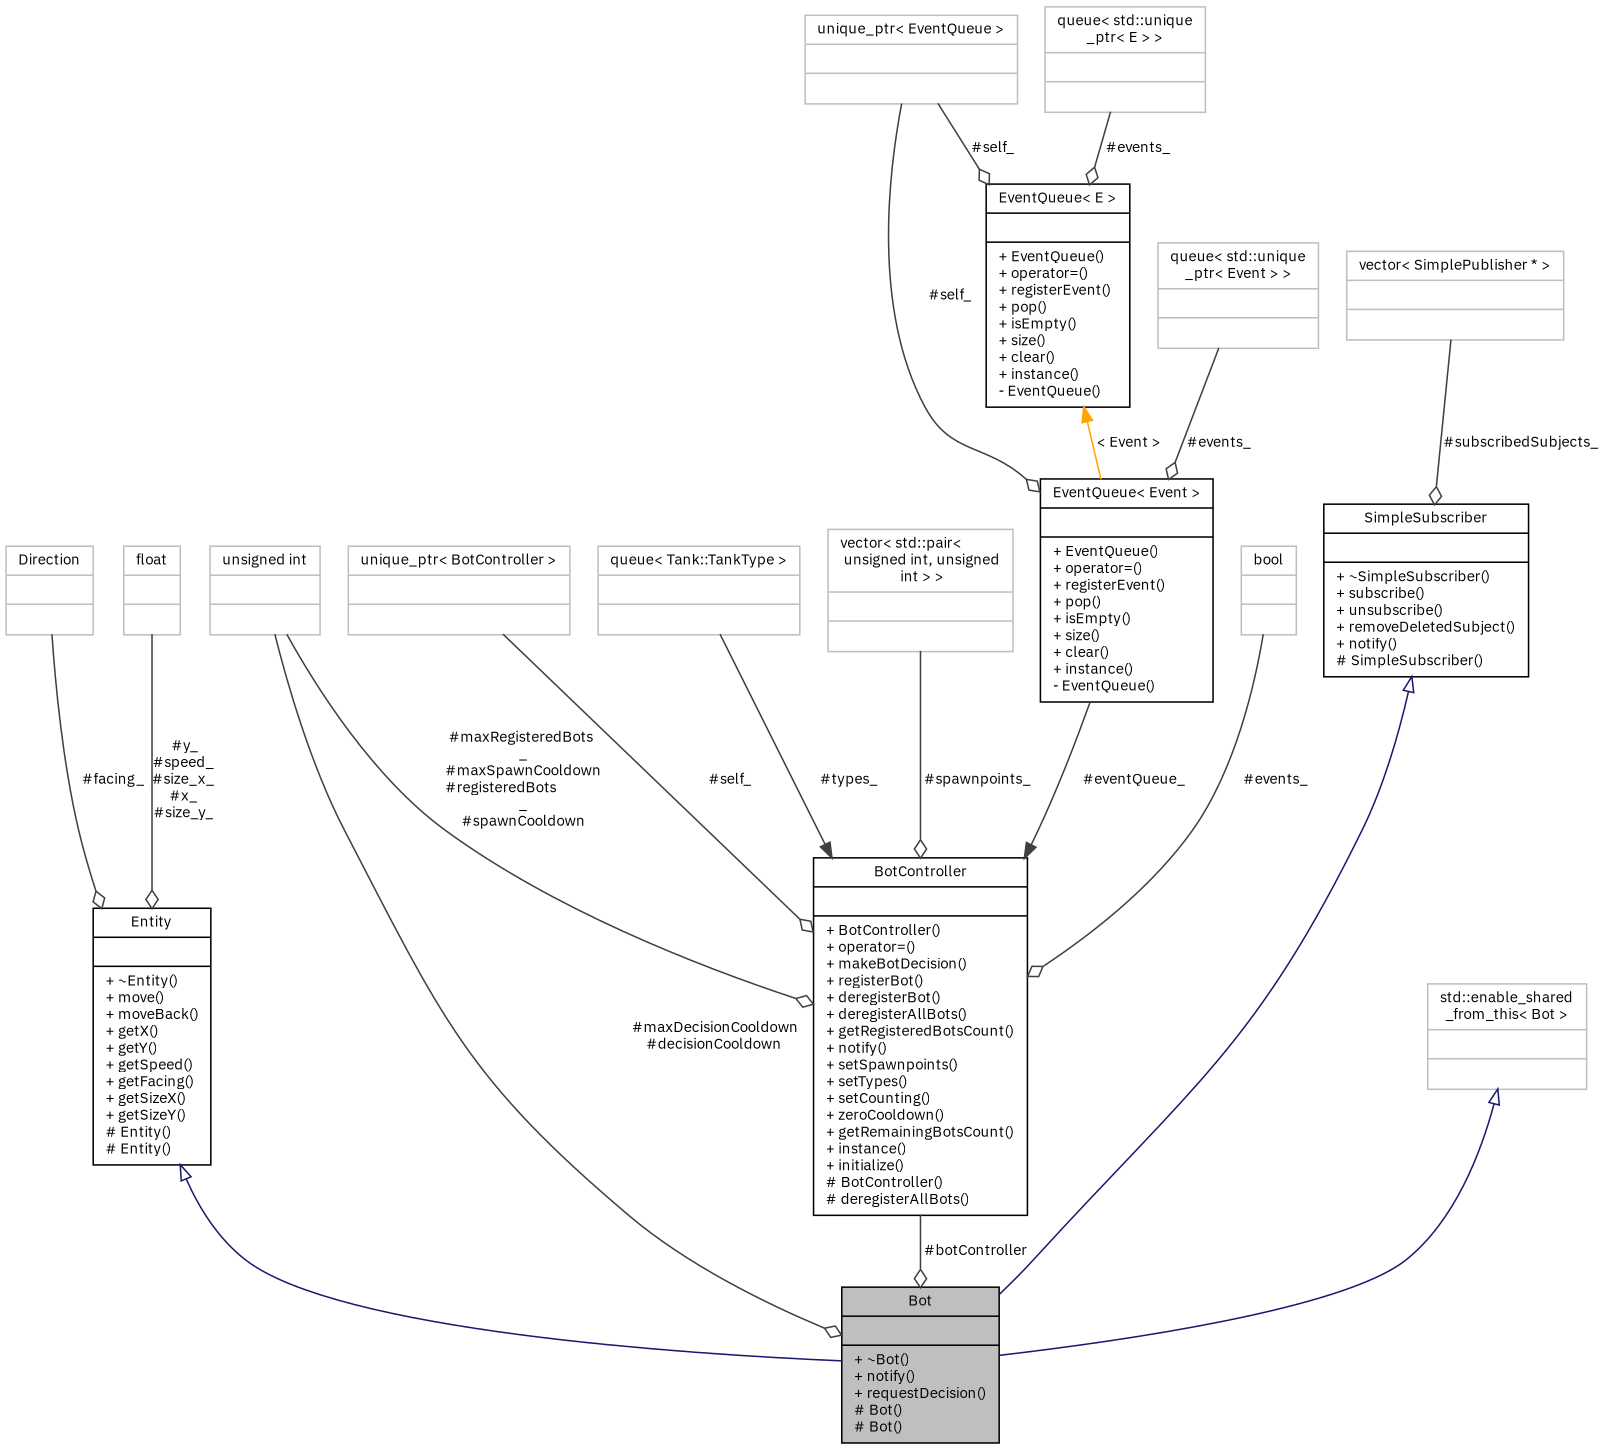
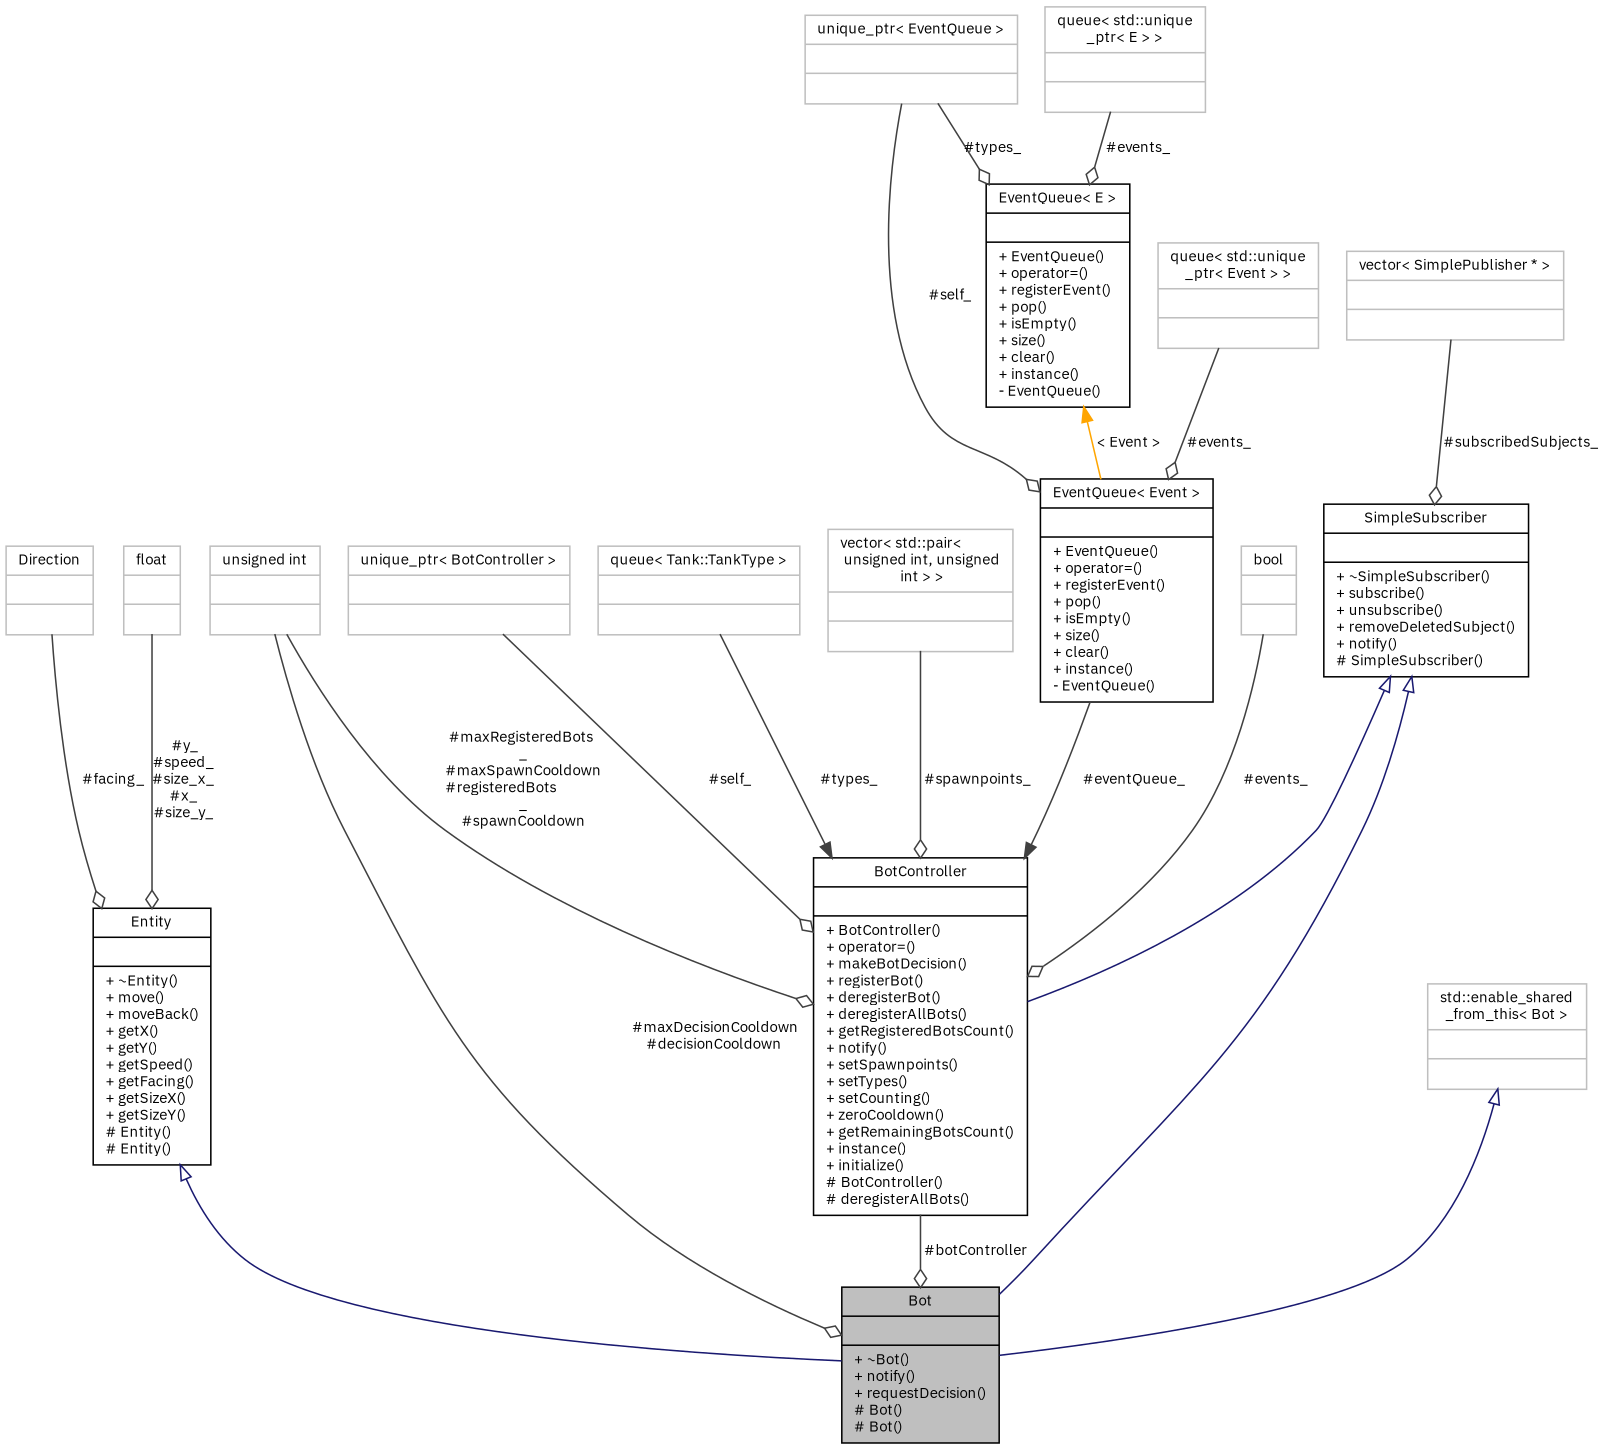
edge "unique_ptr< EventQueue >" -> "EventQueue< E >": label " #self_" -> " #types_"
edge "BotController" -> "SimpleSubscriber": added
